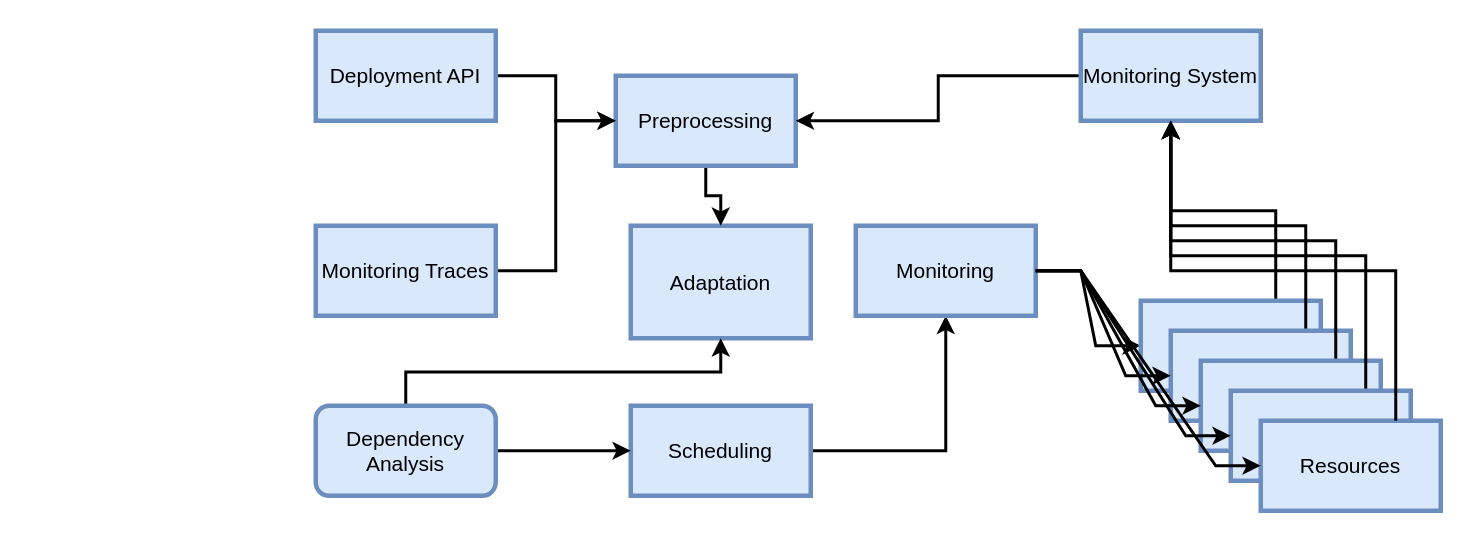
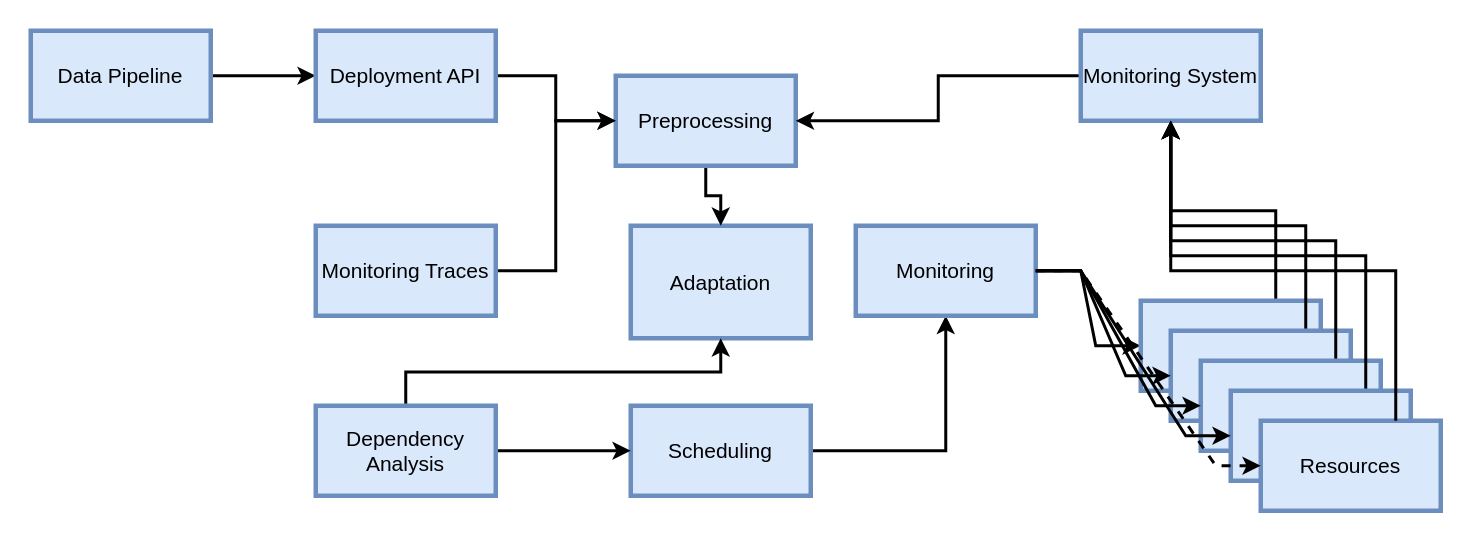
node "Data Pipeline": added
edge "Data Pipeline" -> "Deployment API": added
edge "Monitoring" -> "Resources": style solid -> dashed
node "Dependency Analysis": shape rounded rectangle -> rectangle
